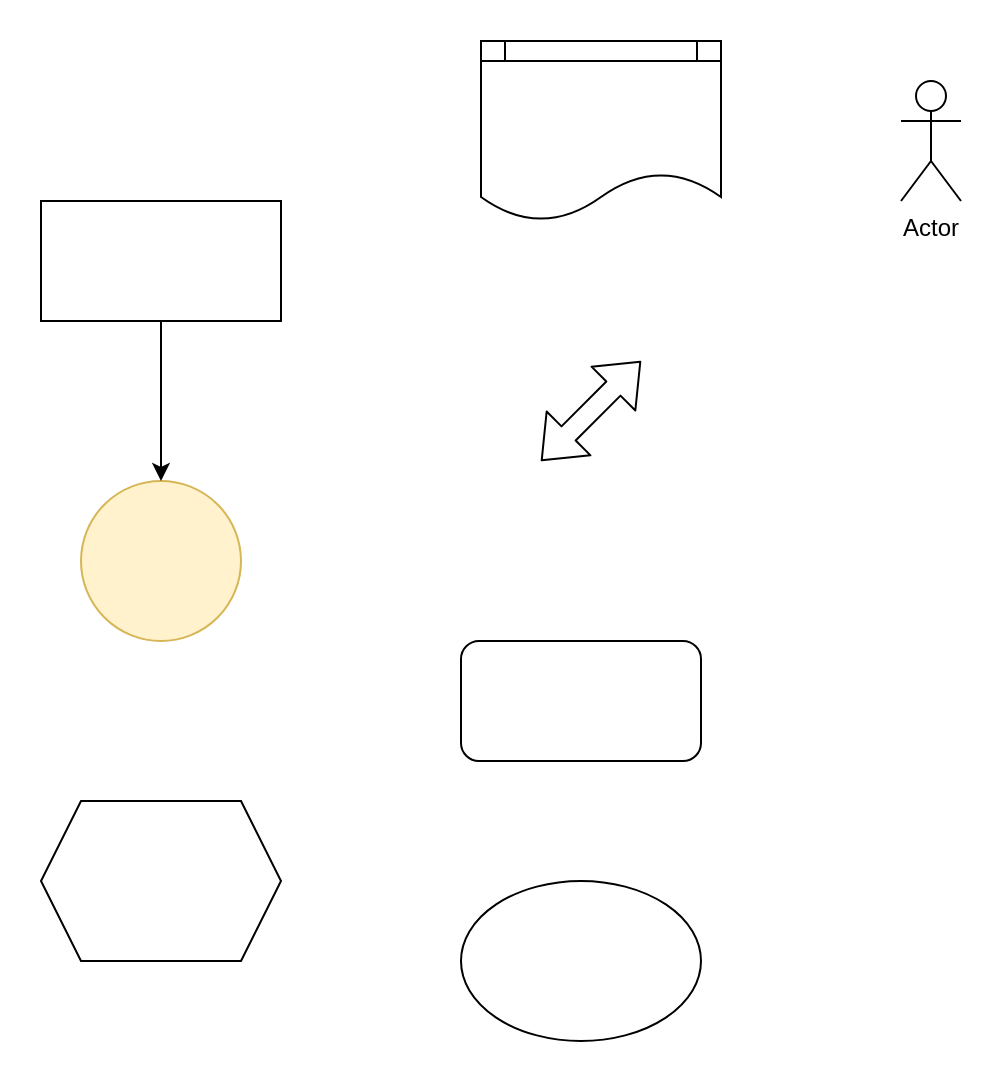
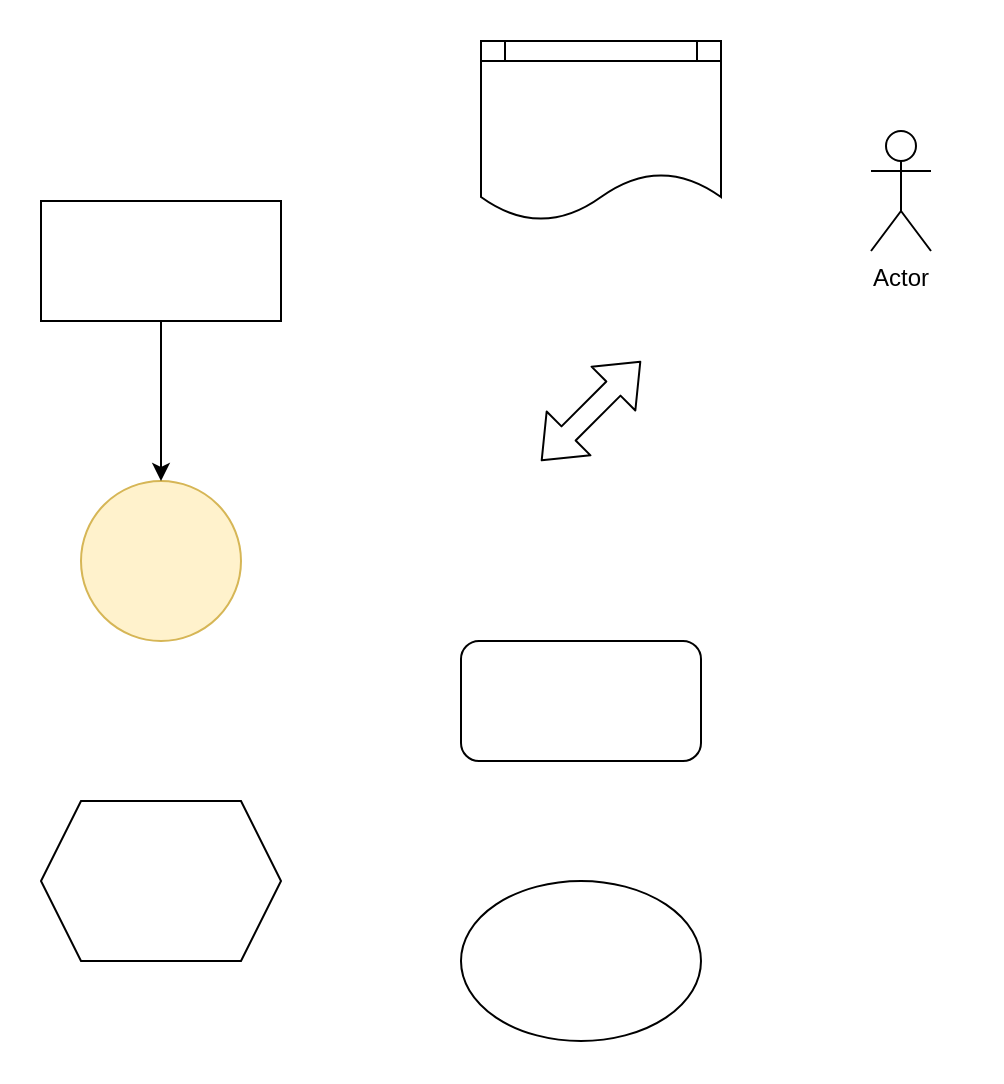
node "Actor": moved (931, 141) -> (901, 191)
